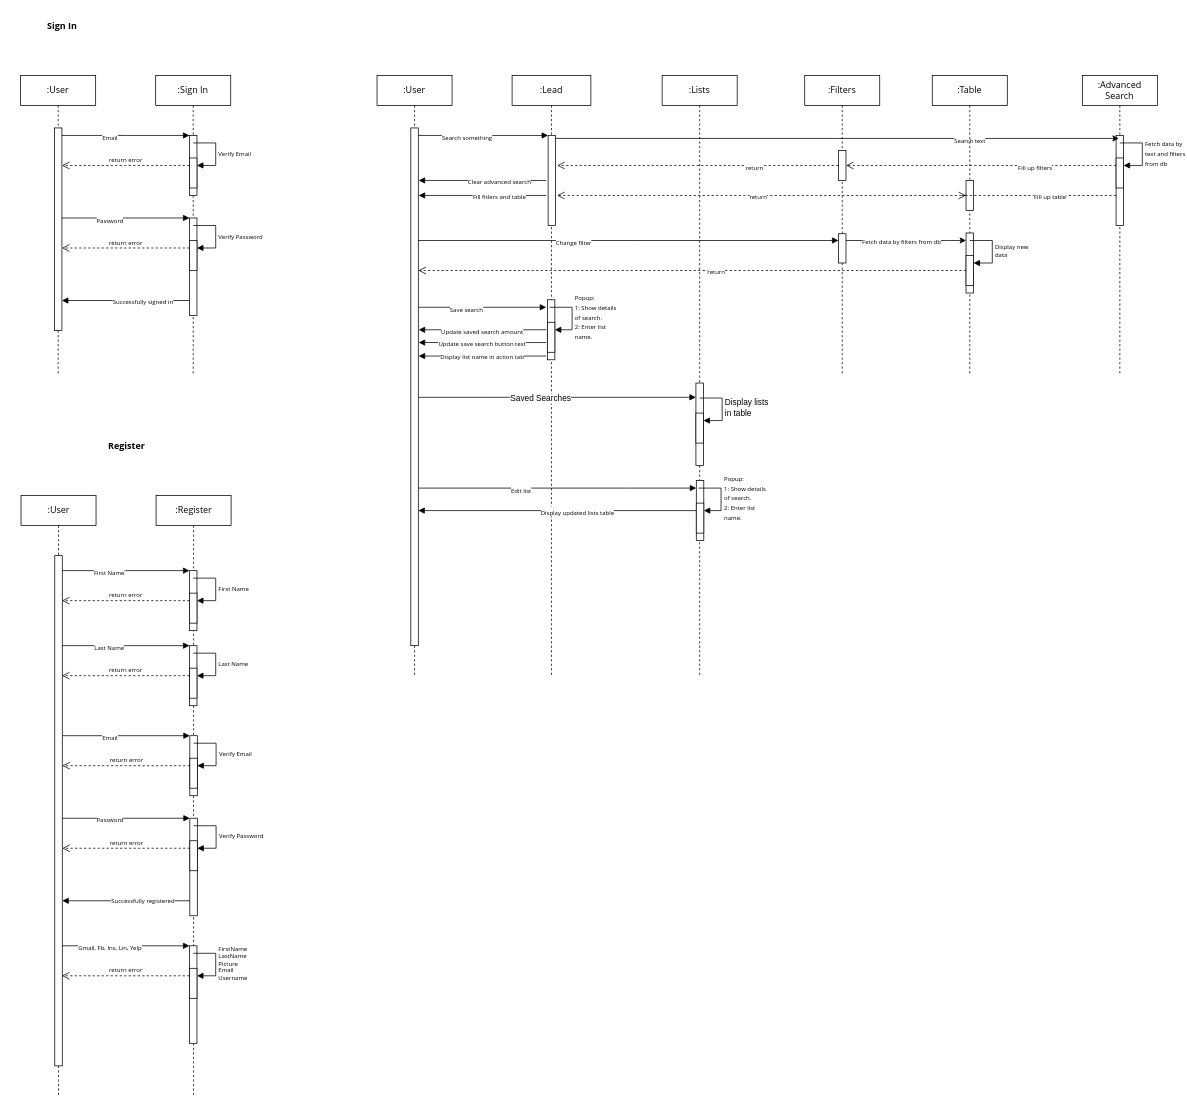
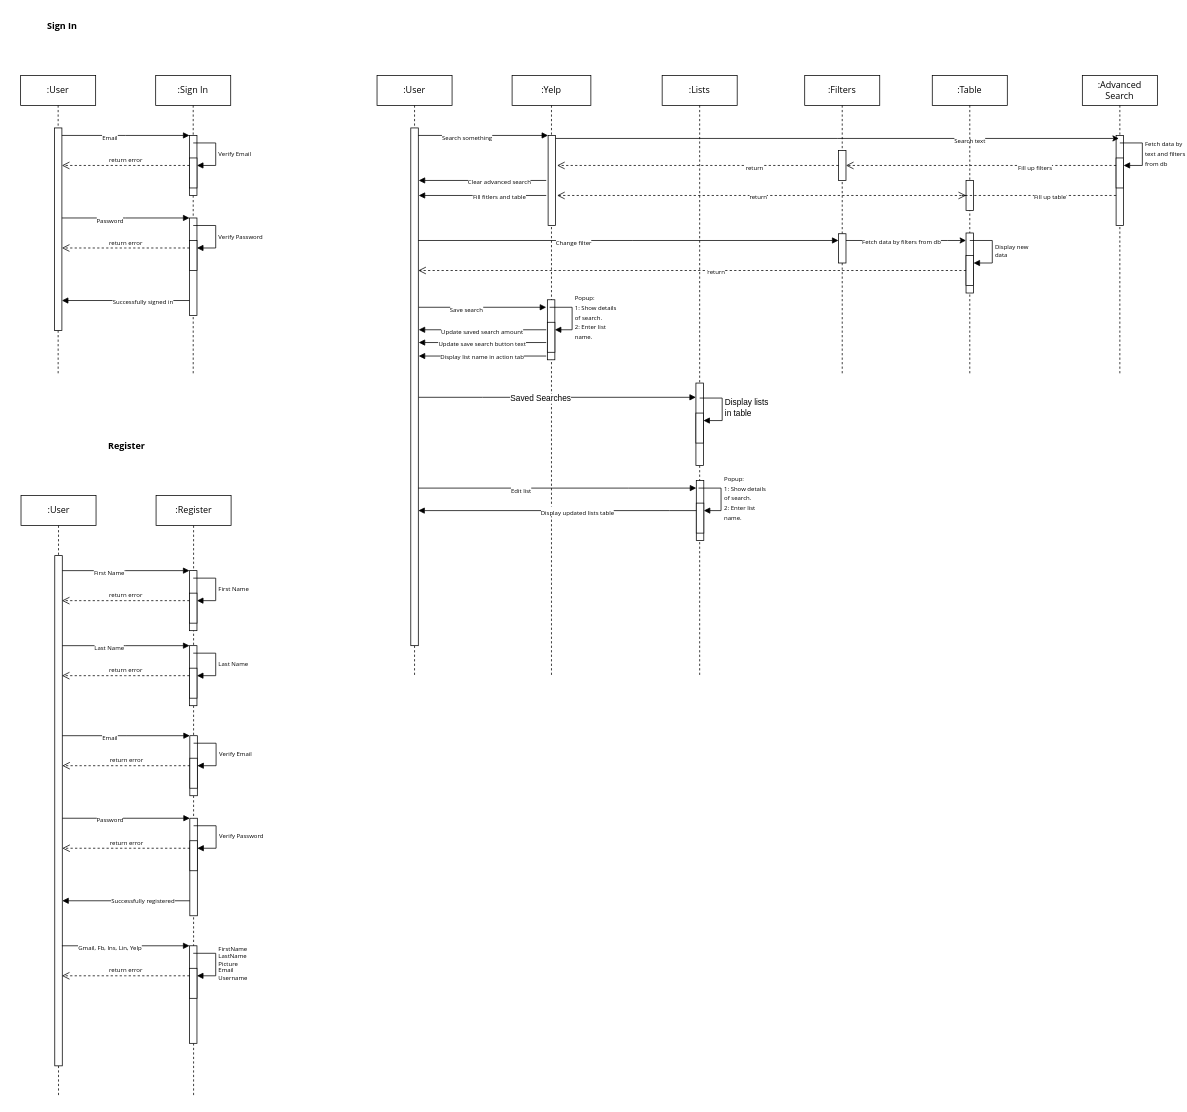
node ":Lead": label ":Lead" -> ":Yelp"
